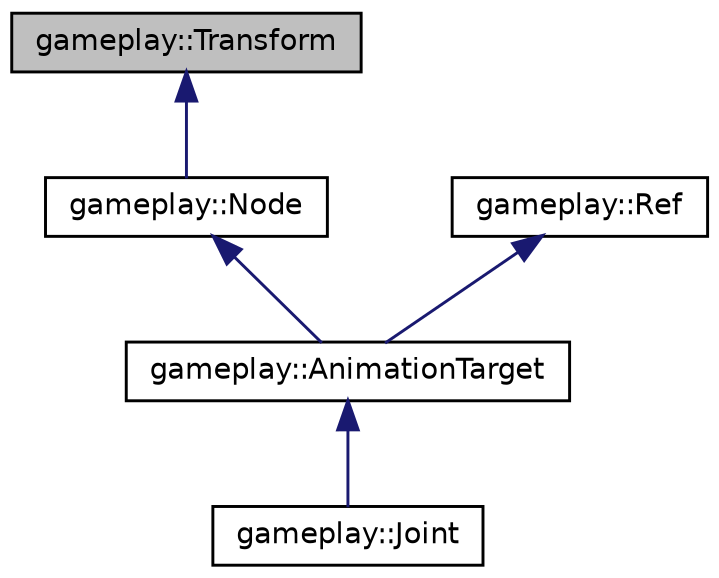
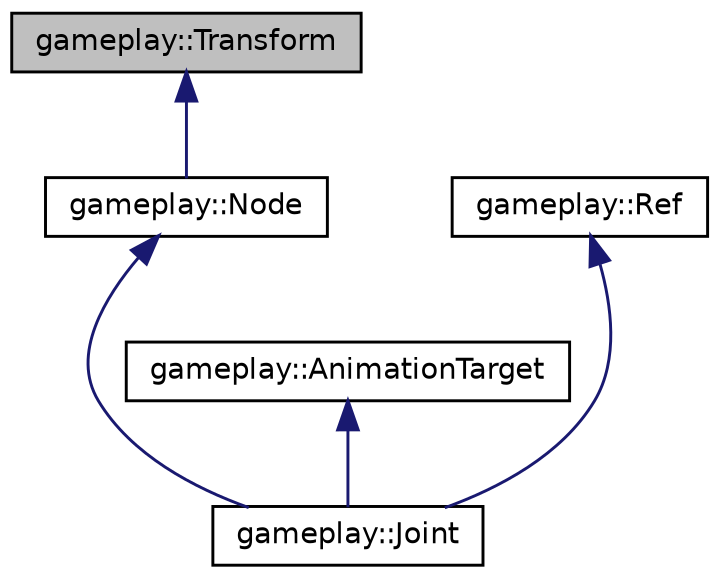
edge "gameplay::AnimationTarget" -> "gameplay::Ref": now "gameplay::Joint" -> "gameplay::Ref"
edge "gameplay::AnimationTarget" -> "gameplay::Node": now "gameplay::Joint" -> "gameplay::Node"
